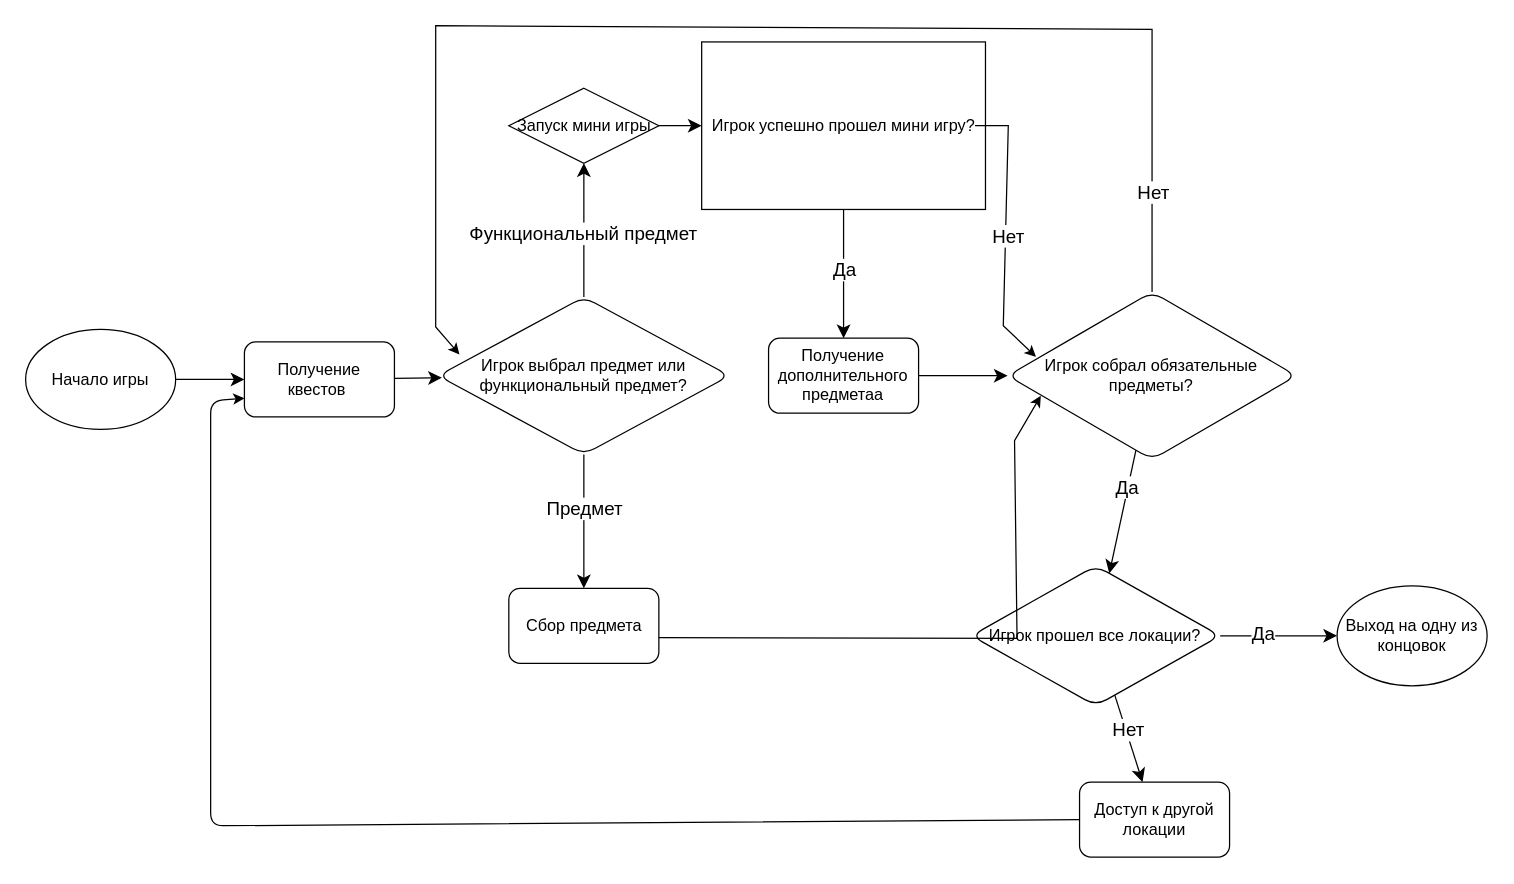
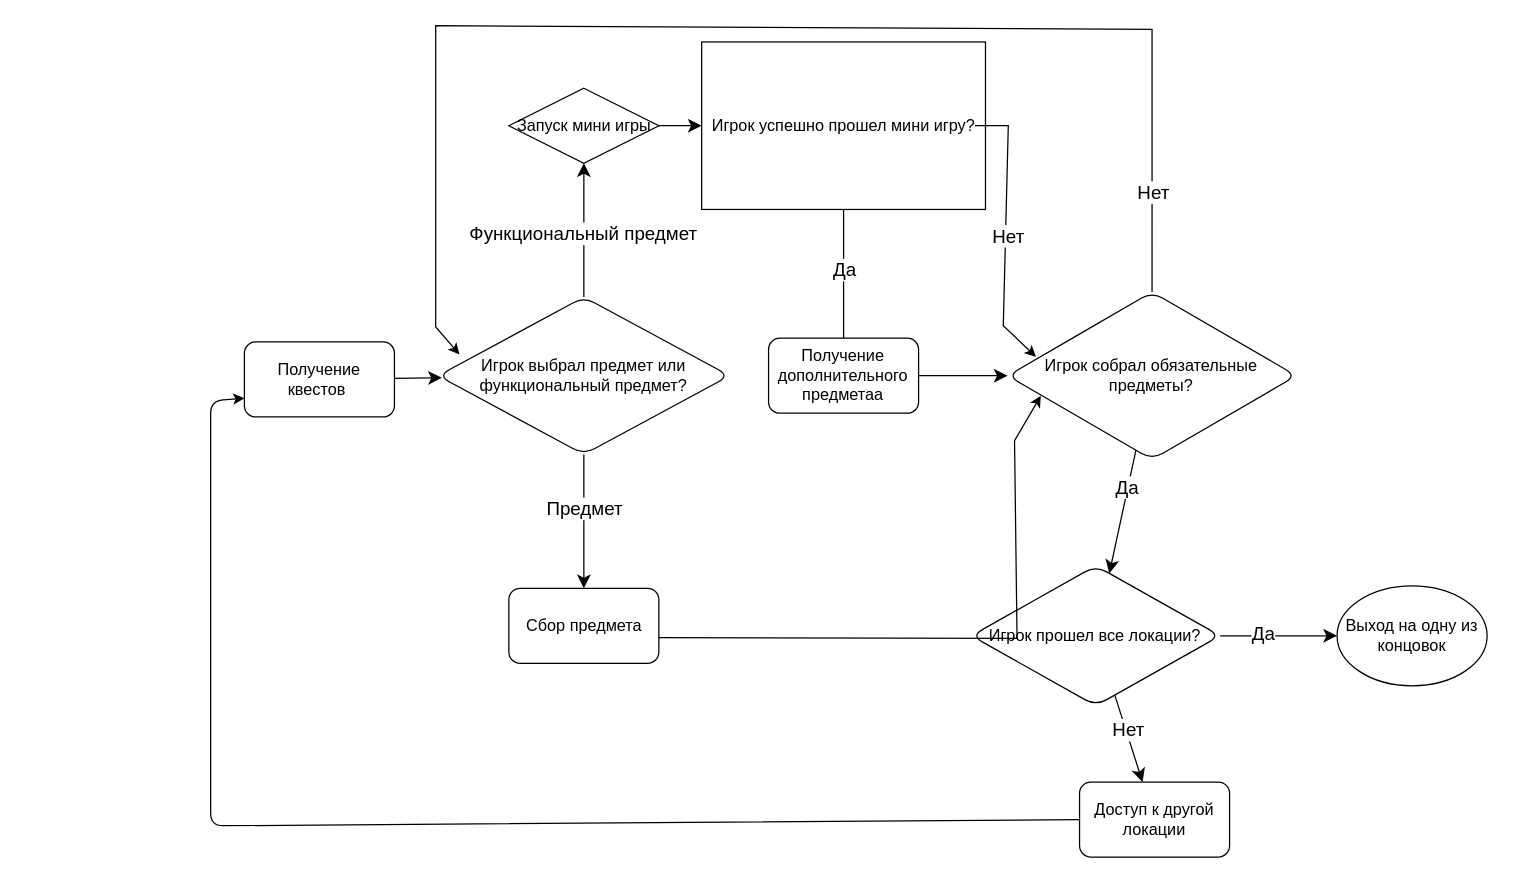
edge "Игрок успешно прошел мини игру?" -> "Получение дополнительного предметаа": arrowhead classic -> none
node "Начало игры": removed
edge "Начало игры" -> "Получение квестов": removed
